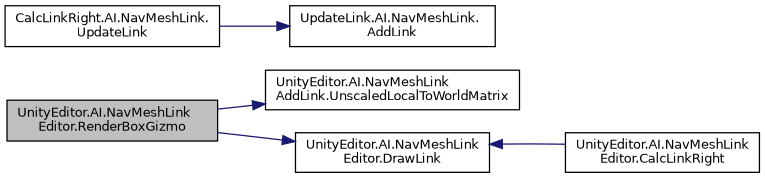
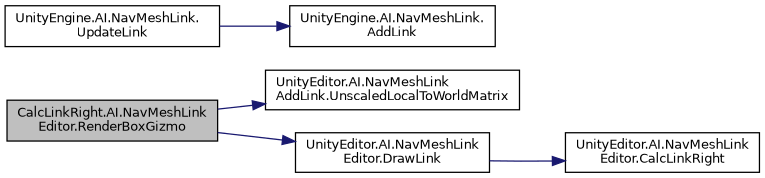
node "CalcLinkRight.AI.NavMeshLink. UpdateLink": label "CalcLinkRight.AI.NavMeshLink. UpdateLink" -> "UnityEngine.AI.NavMeshLink. UpdateLink"
node "UpdateLink.AI.NavMeshLink. AddLink": label "UpdateLink.AI.NavMeshLink. AddLink" -> "UnityEngine.AI.NavMeshLink. AddLink"
node "UnityEditor.AI.NavMeshLink Editor.RenderBoxGizmo": label "UnityEditor.AI.NavMeshLink Editor.RenderBoxGizmo" -> "CalcLinkRight.AI.NavMeshLink Editor.RenderBoxGizmo"
edge "UnityEditor.AI.NavMeshLink Editor.CalcLinkRight" -> "UnityEditor.AI.NavMeshLink Editor.DrawLink": reversed
